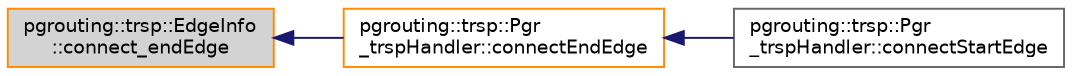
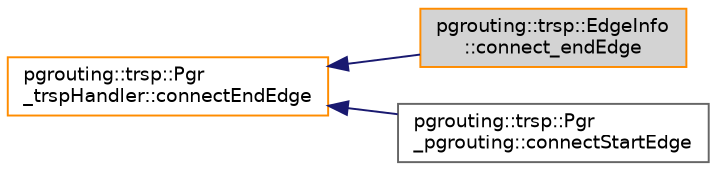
edge "pgrouting::trsp::Pgr _trspHandler::connectEndEdge" -> "pgrouting::trsp::EdgeInfo ::connect_endEdge": reversed
node "pgrouting::trsp::Pgr _trspHandler::connectStartEdge": label "pgrouting::trsp::Pgr _trspHandler::connectStartEdge" -> "pgrouting::trsp::Pgr _pgrouting::connectStartEdge"
